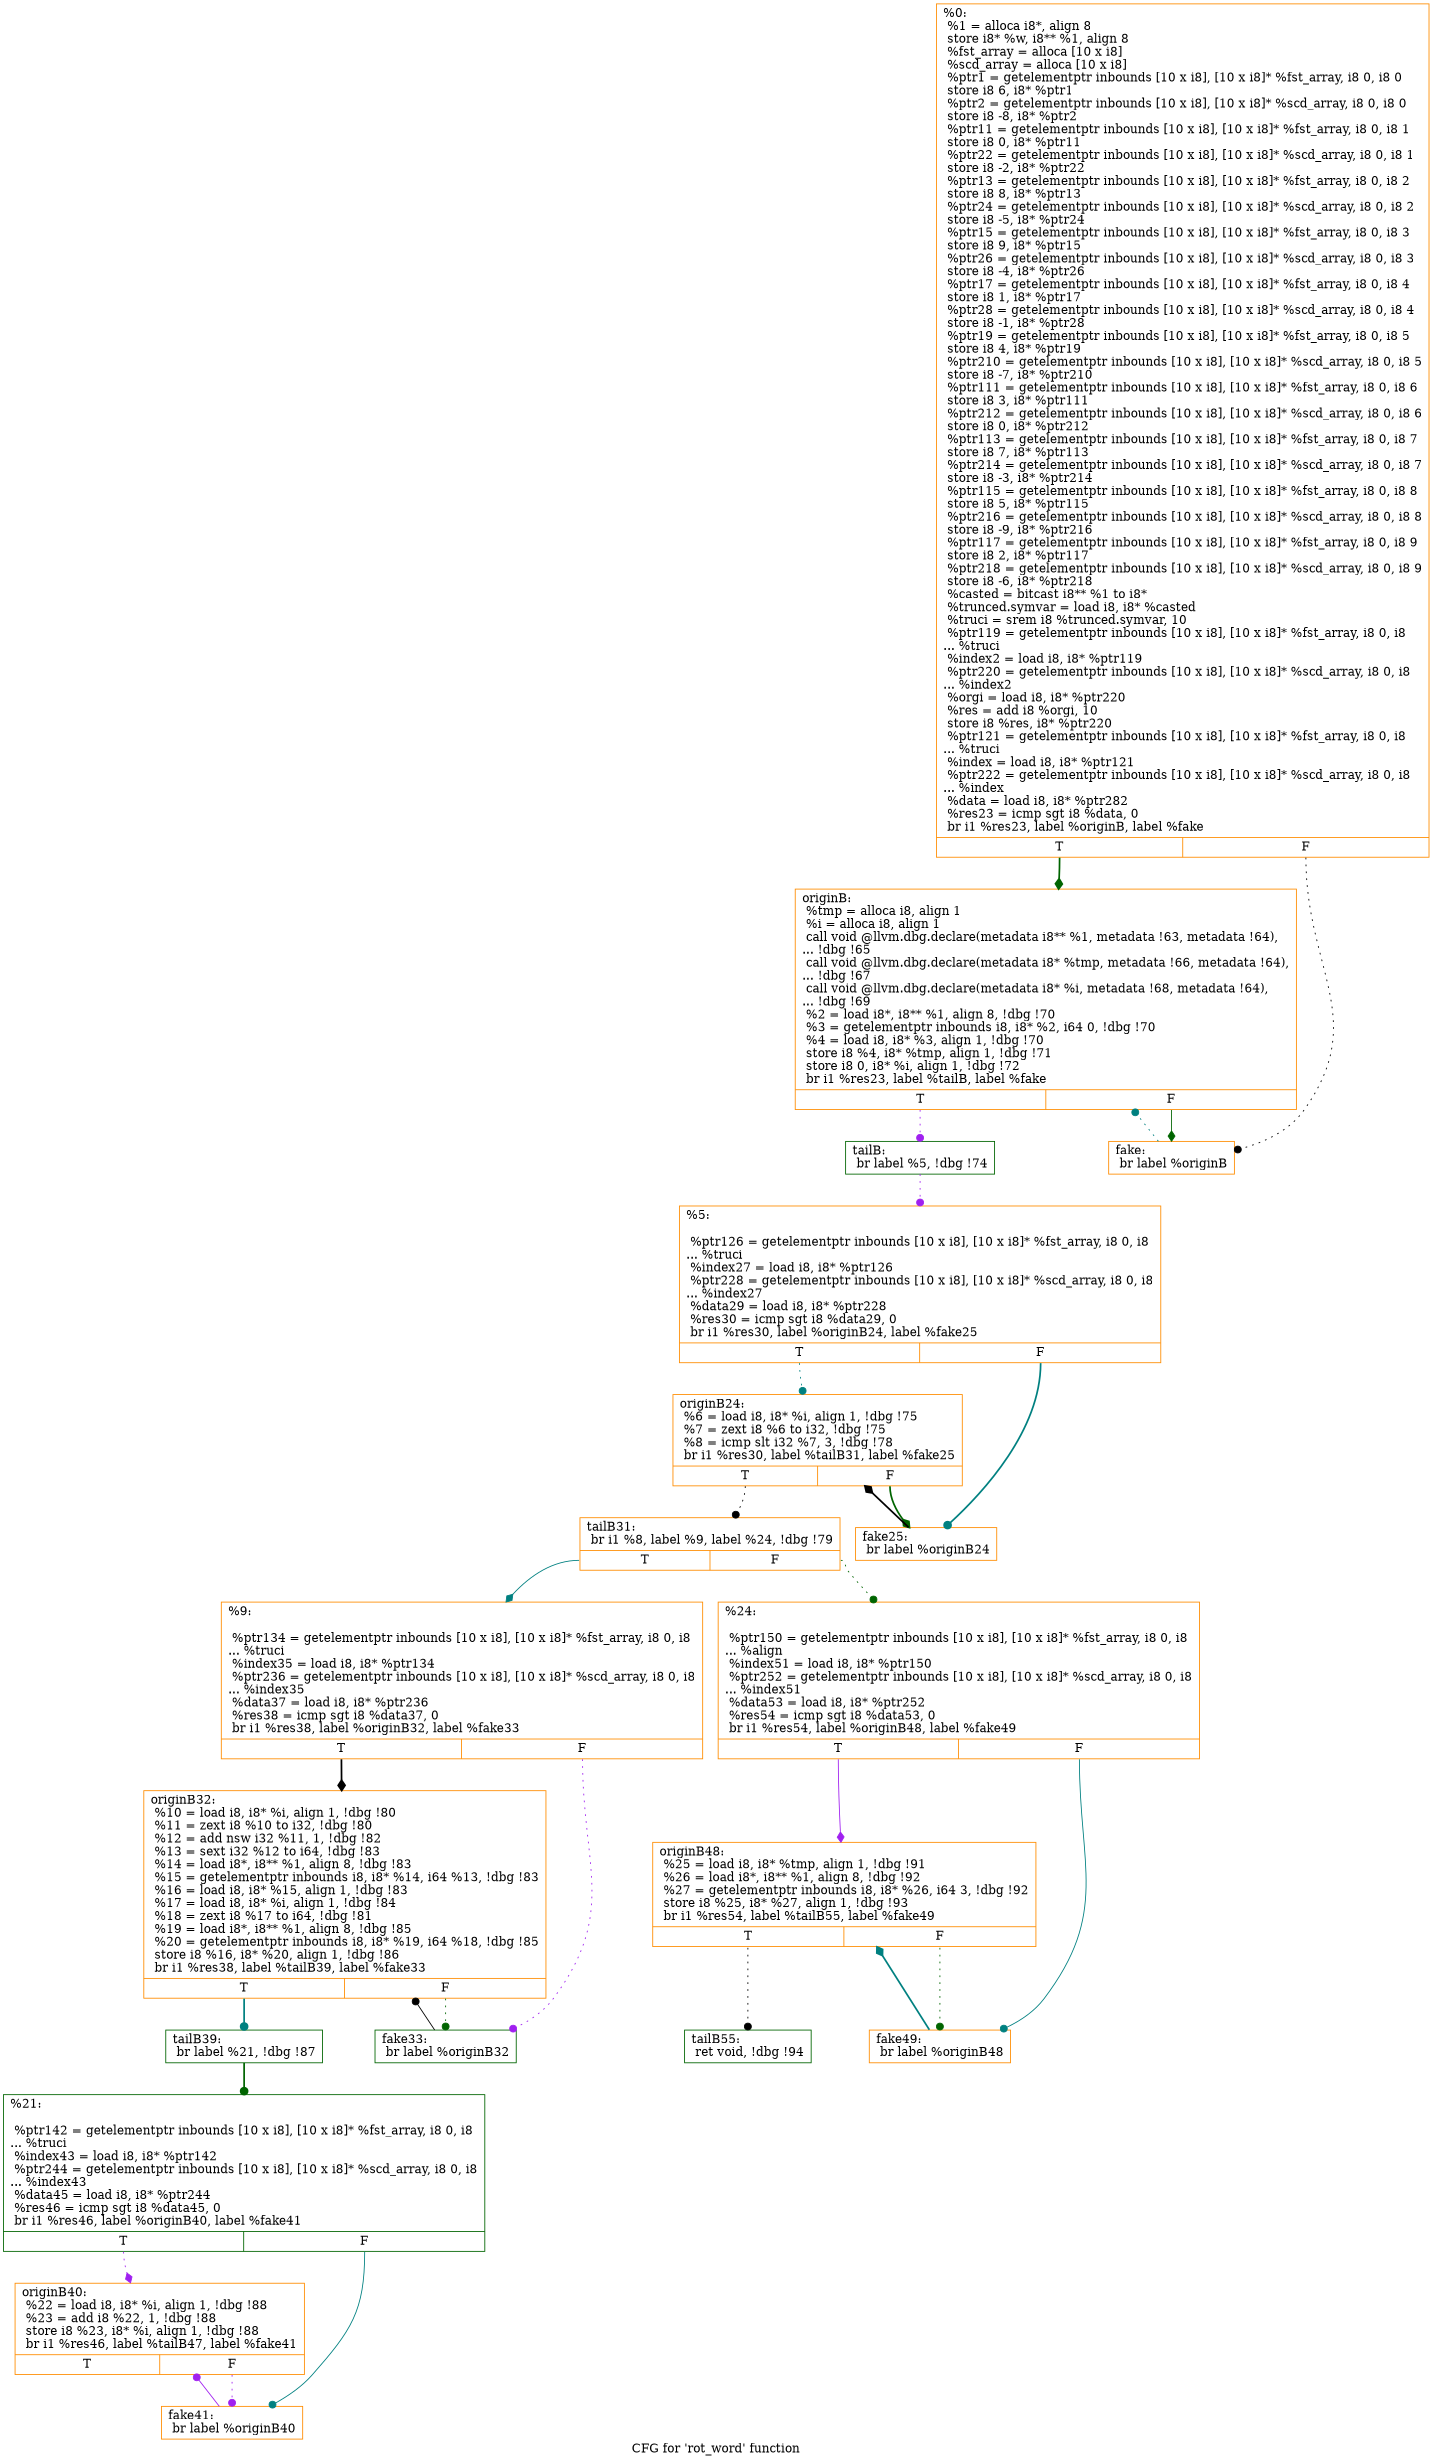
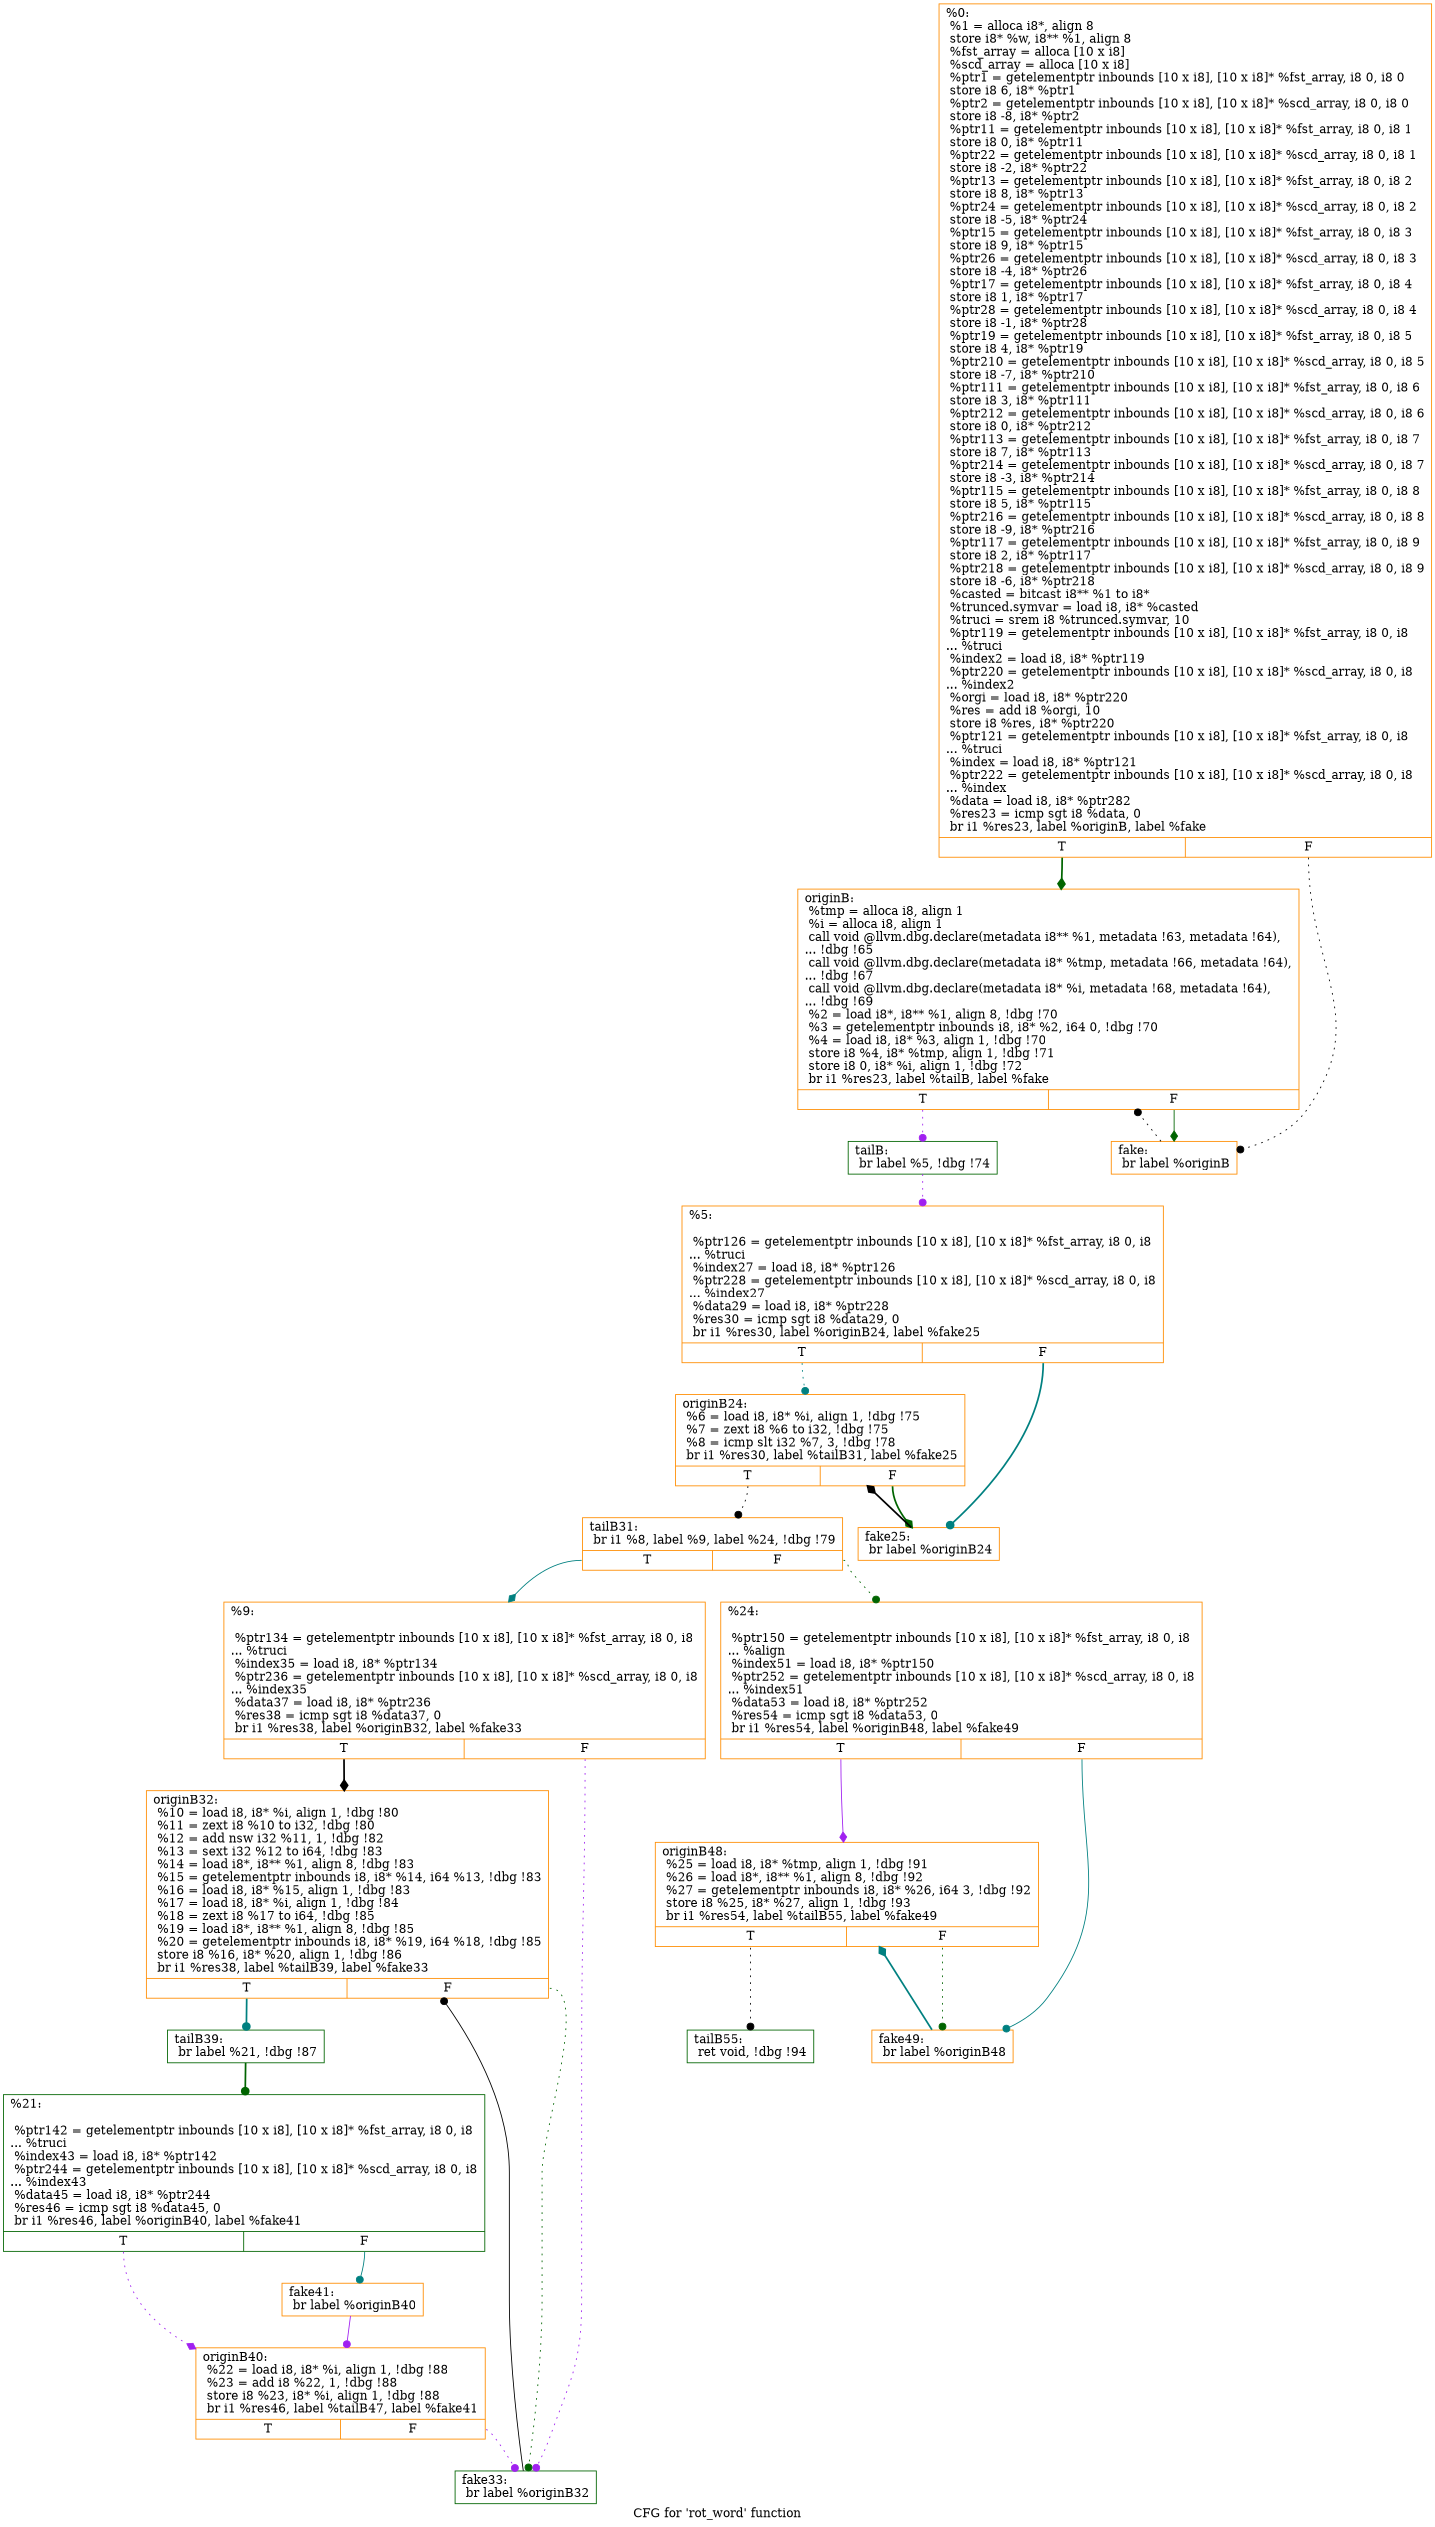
edge "fake:" -> "originB:": color teal -> black
node "originB32:": text "%18 = zext i8 %17 to i64, !dbg !81" -> "%18 = zext i8 %17 to i64, !dbg !85"
edge "originB40:" -> "fake41:": now "originB40:" -> "fake33:"
